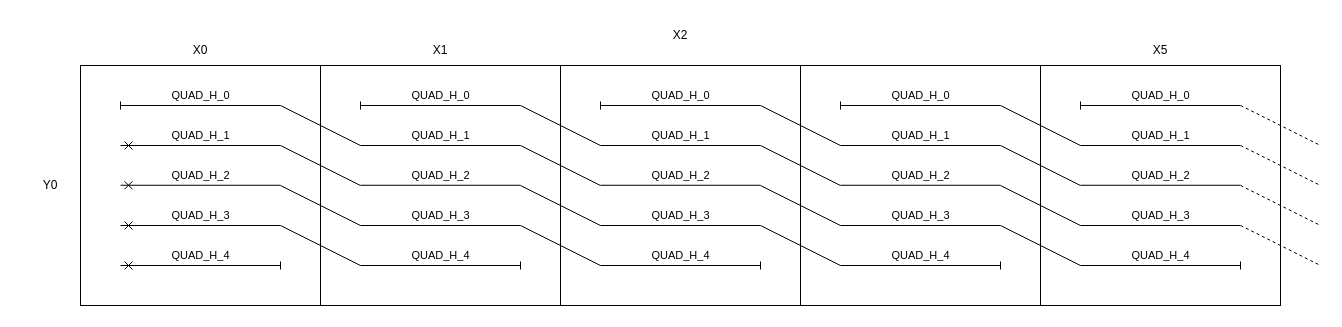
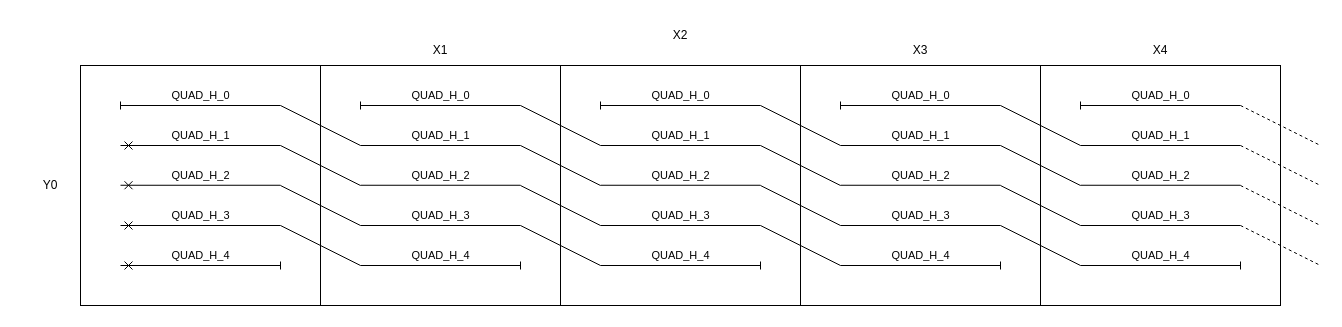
node "X0": removed
node "X3": added
node "X5": label "X5" -> "X4"
